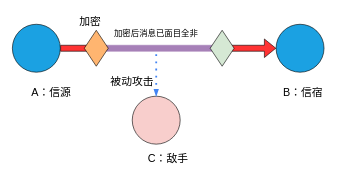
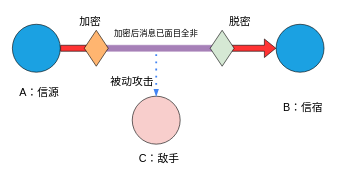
node "脱密": added
node "A：信源": moved (51, 93) -> (39, 93)
node "B：信宿": moved (303, 93) -> (303, 108)
node "C：敌手": moved (168, 159) -> (159, 159)
